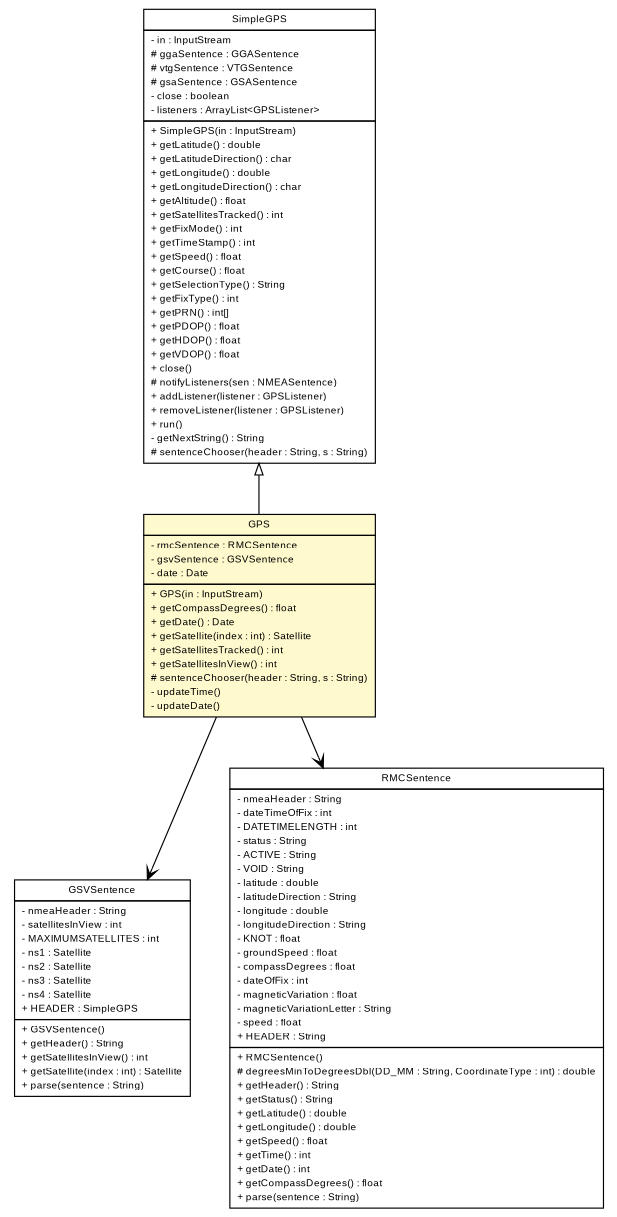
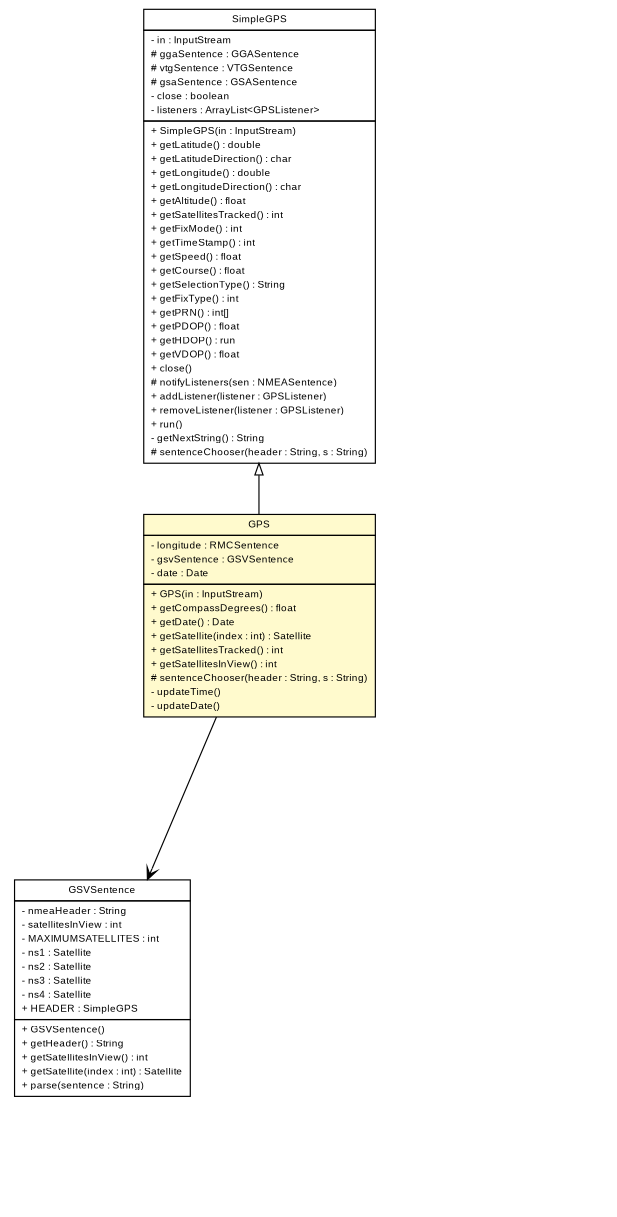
node "SimpleGPS": text "+ getHDOP() : float" -> "+ getHDOP() : run"
node "GPS": text "- rmcSentence : RMCSentence" -> "- longitude : RMCSentence"
node "RMCSentence": removed
